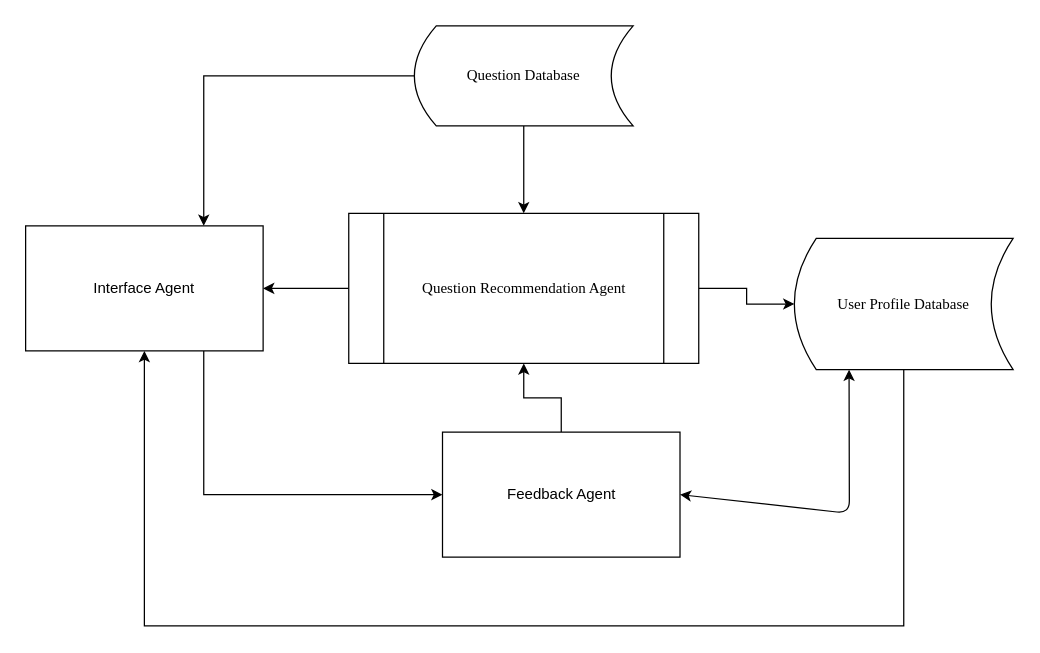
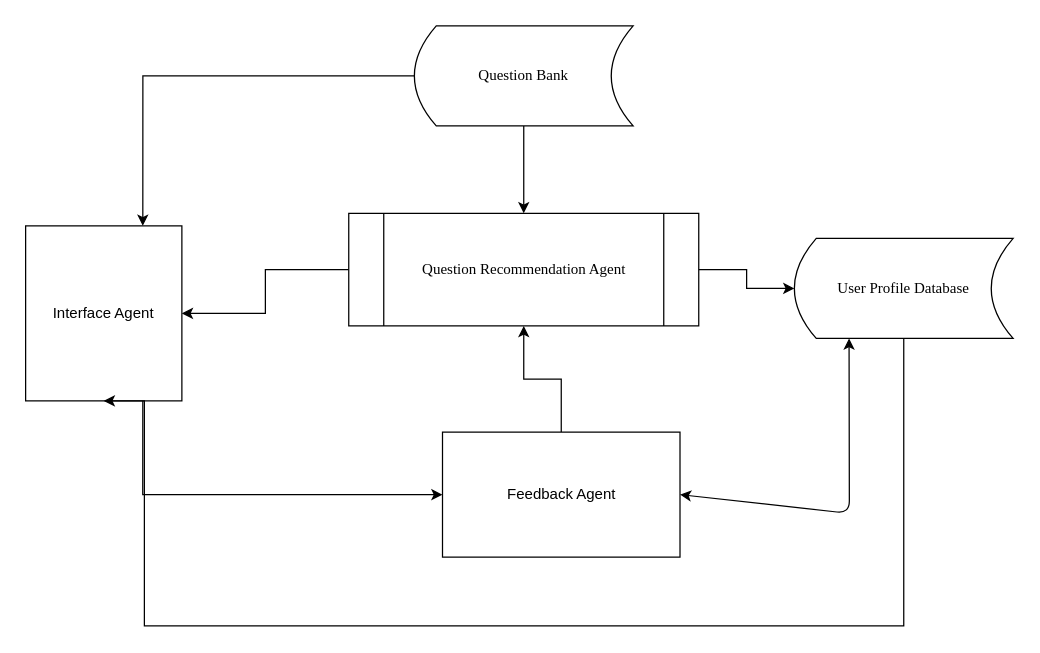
node "Question Database": label "Question Database" -> "Question Bank"
node "Interface Agent": size 238x125 -> 156x175
node "Question Recommendation Agent": size 350x150 -> 350x113
node "User Profile Database": size 219x131 -> 219x100
